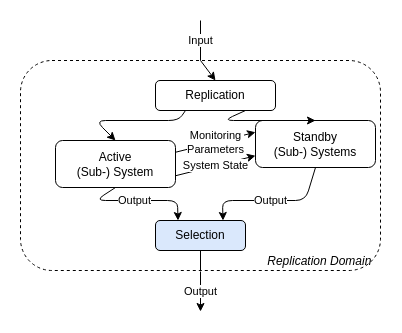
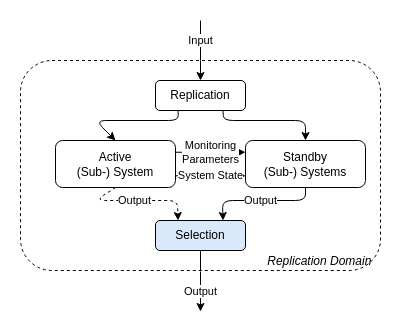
node "Replication": size 120x30 -> 90x30
node "Standby (Sub-) Systems": moved (316, 144) -> (306, 164)
edge "Active (Sub-) System" -> "Selection": style solid -> dashed
